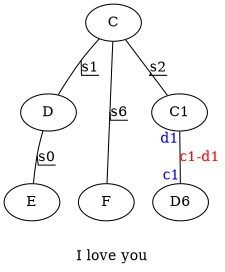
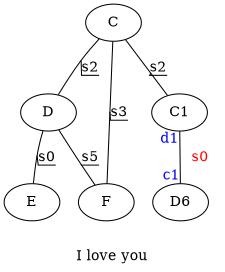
edge "C" -- "D": label "s1" -> "s2"
edge "C" -- "F": label "s6" -> "s3"
edge "C1" -- "D6": label "c1-d1" -> "s0"
edge "D" -- "F": added, label "s5"
